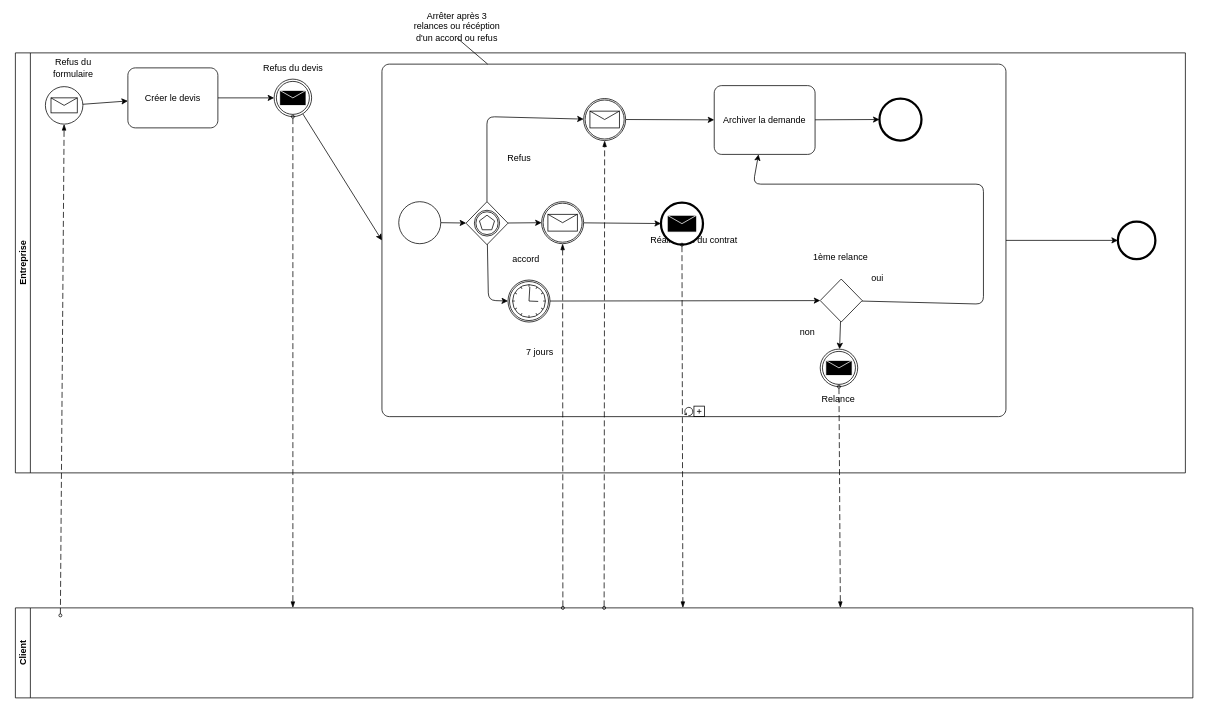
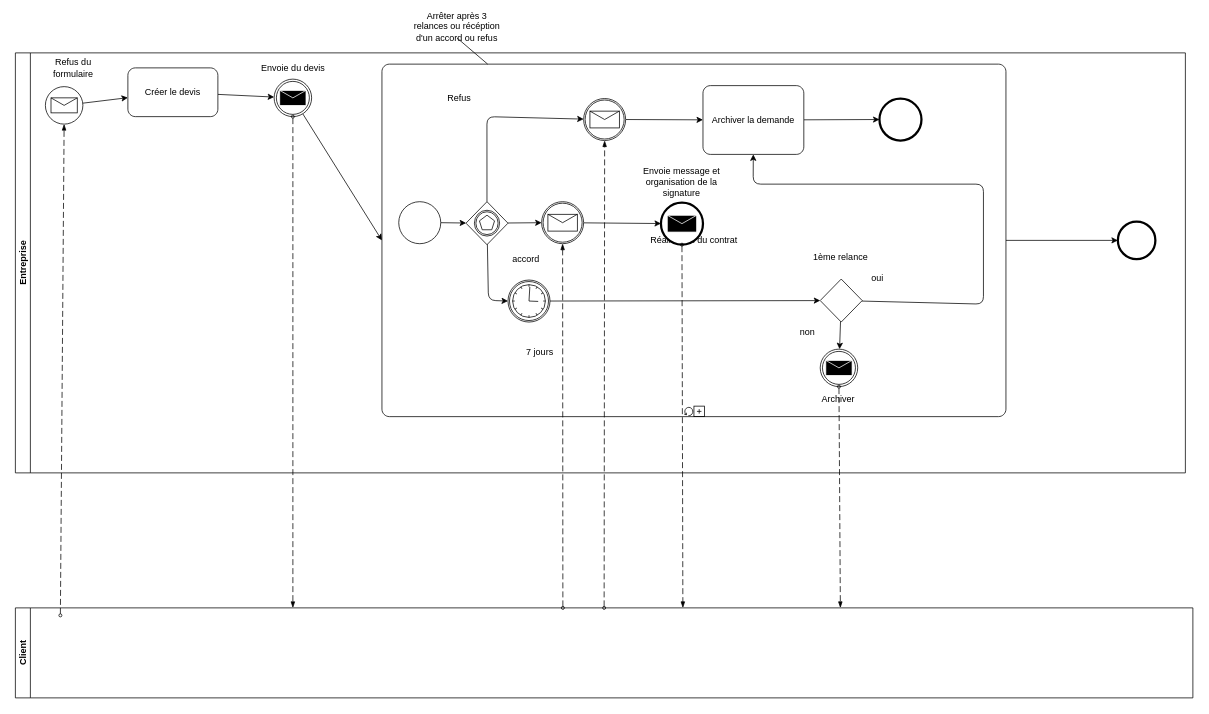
node "Refus du devis": label "Refus du devis" -> "Envoie du devis"
node "Créer le devis": size 90x60 -> 90x49
node "Archiver la demande": moved (765, 120) -> (753, 120)
node "Refus": moved (519, 158) -> (459, 98)
node "Envoie message et organisation de la signature": added
node "Relance": label "Relance" -> "Archiver"
